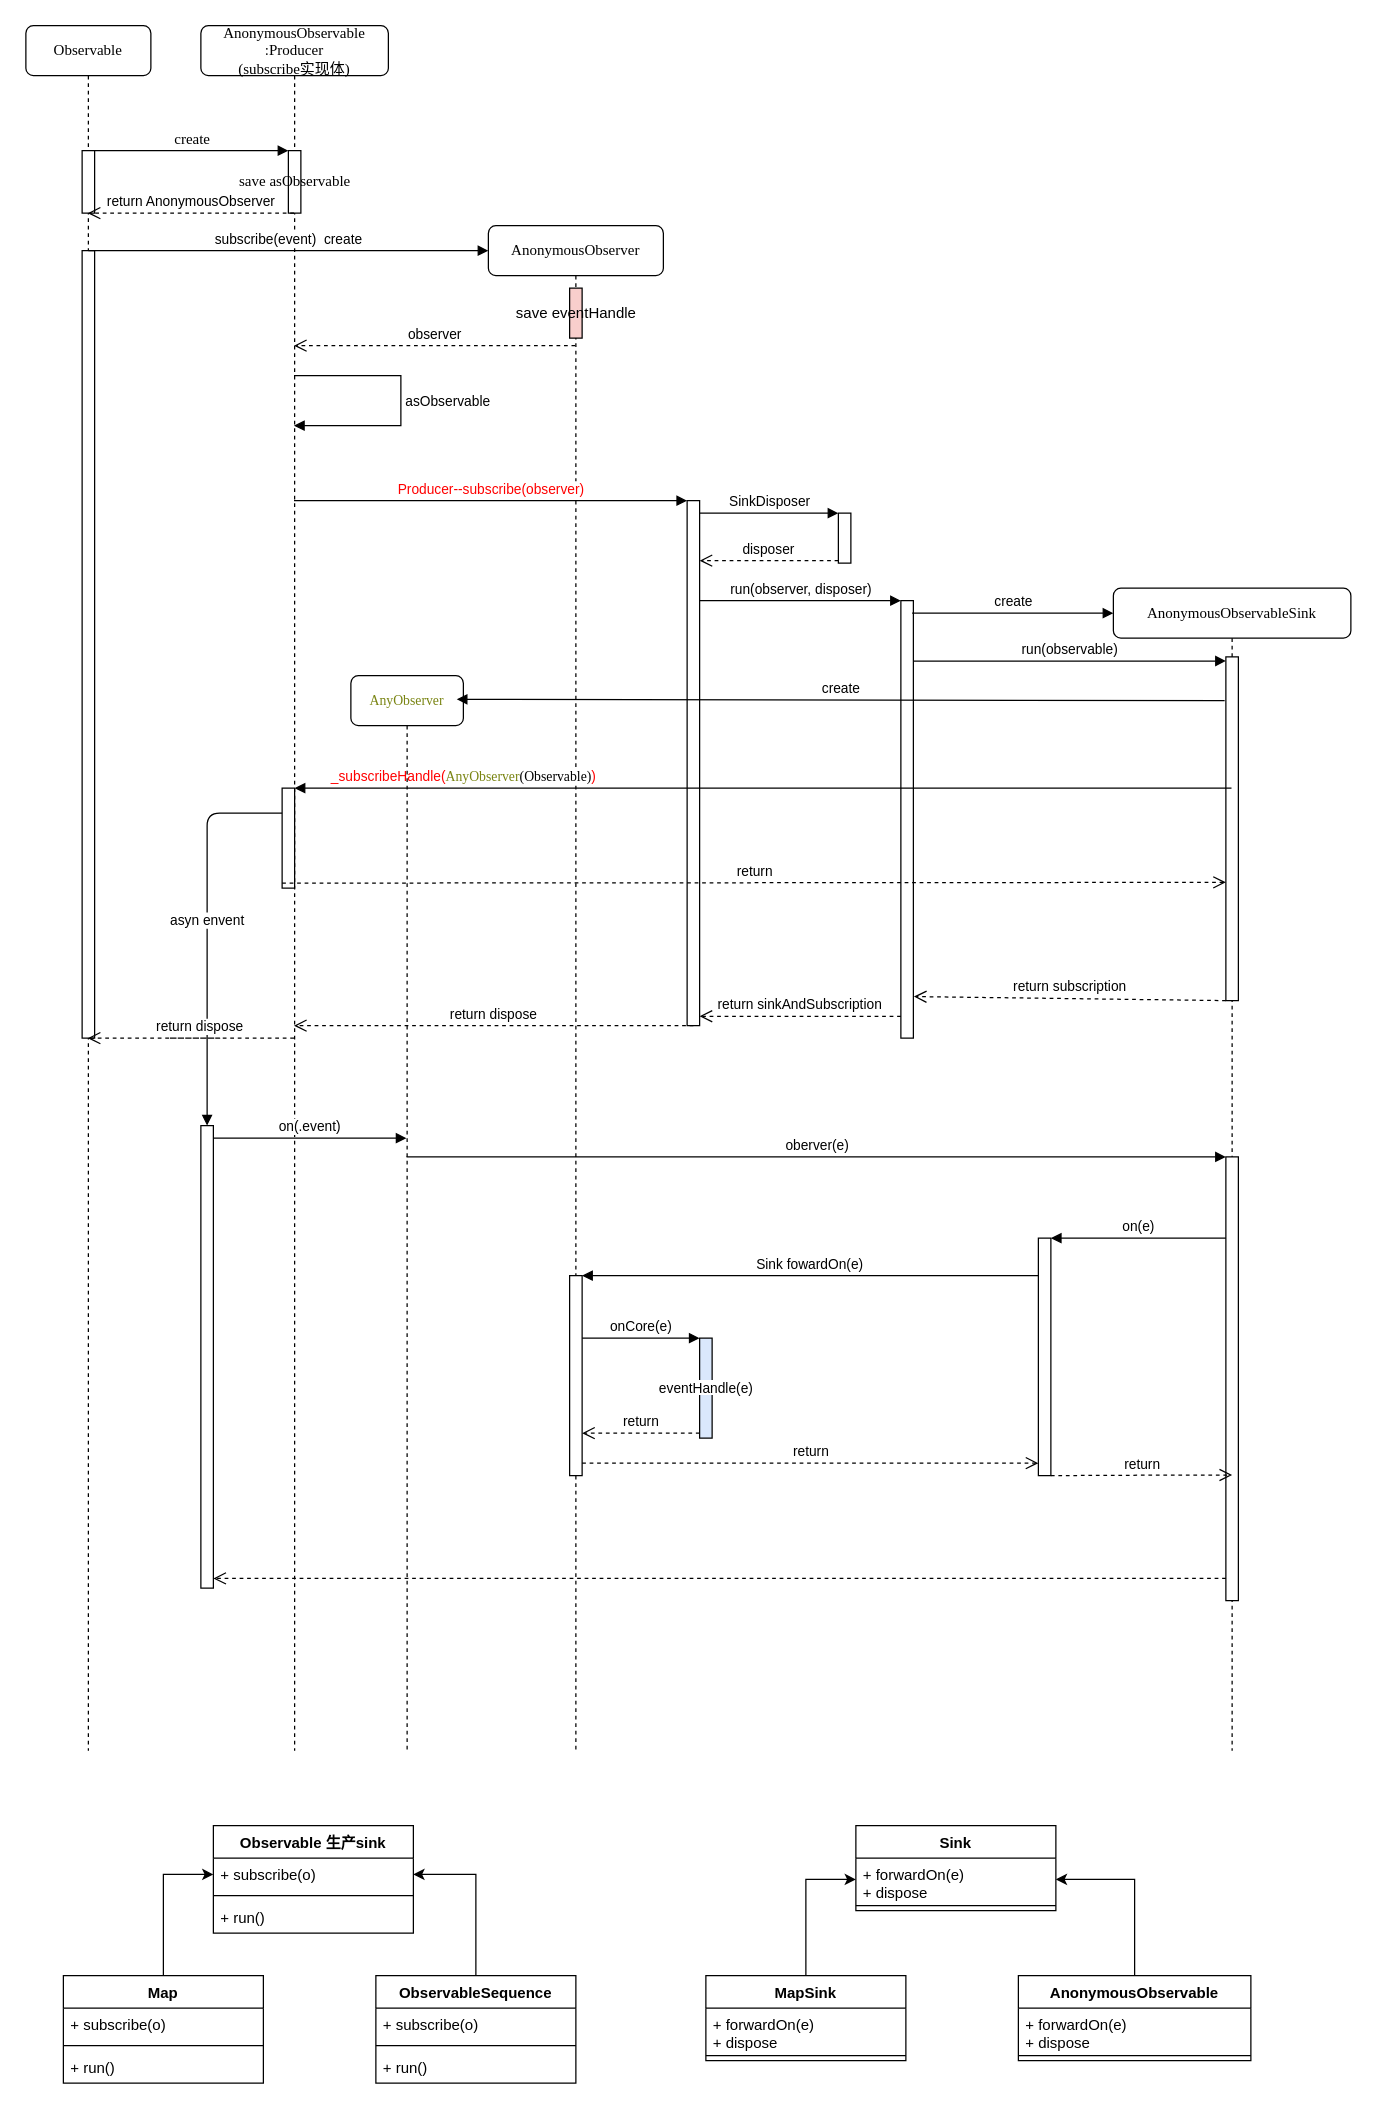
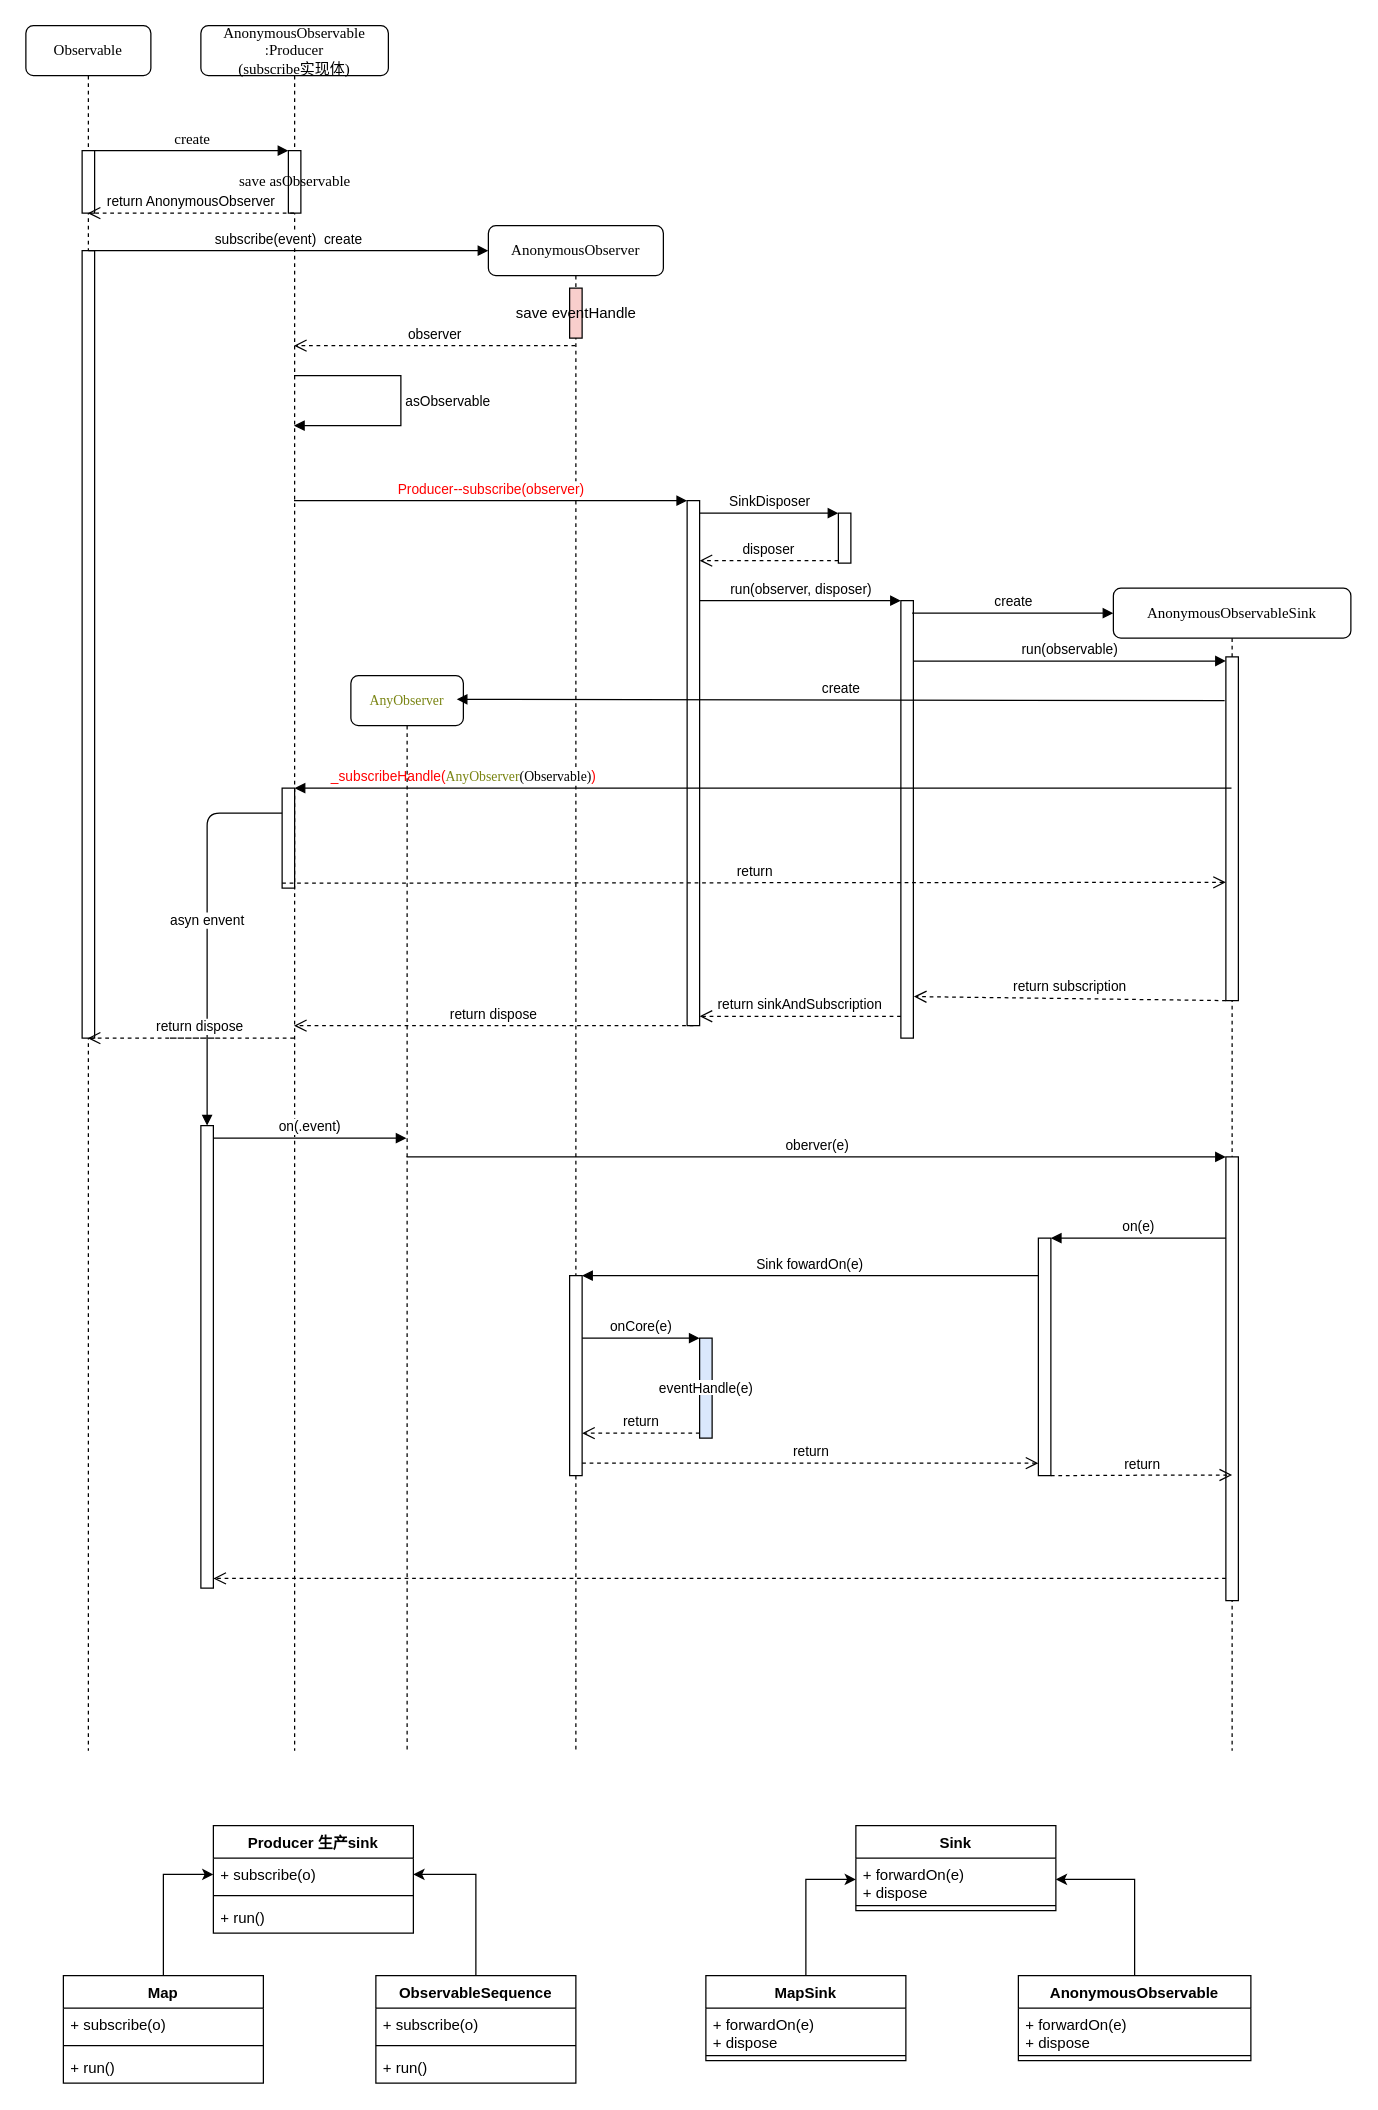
node "Observable 生产sink": label "Observable 生产sink" -> "Producer 生产sink"
